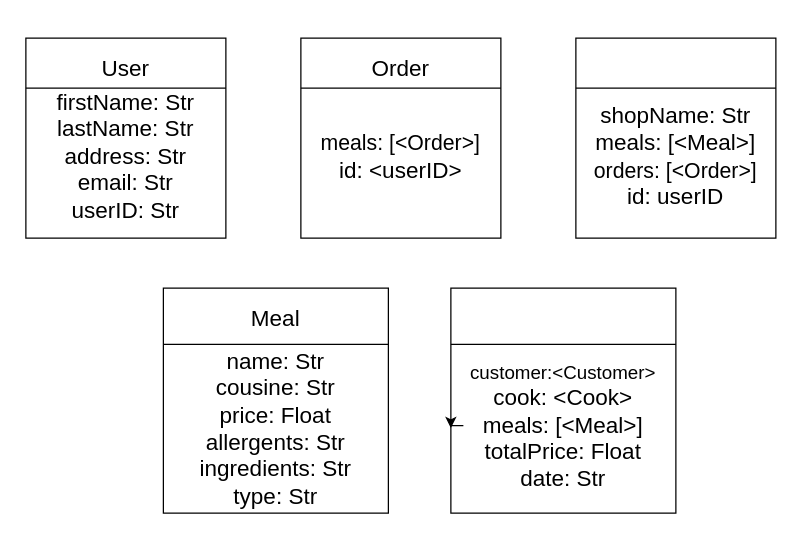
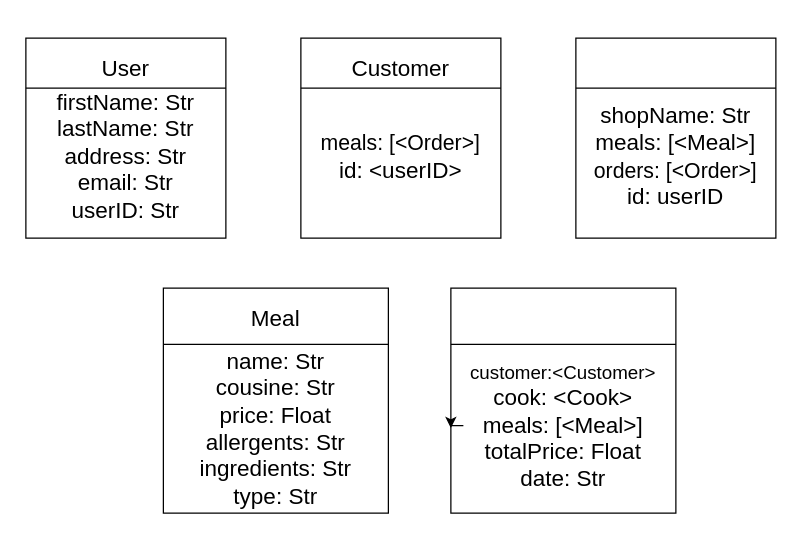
node "Order": label "Order" -> "Customer"
